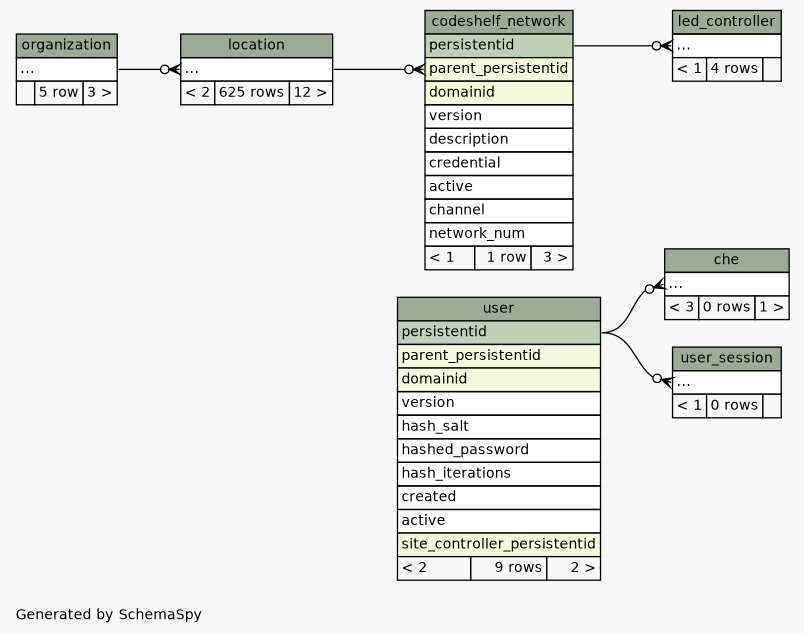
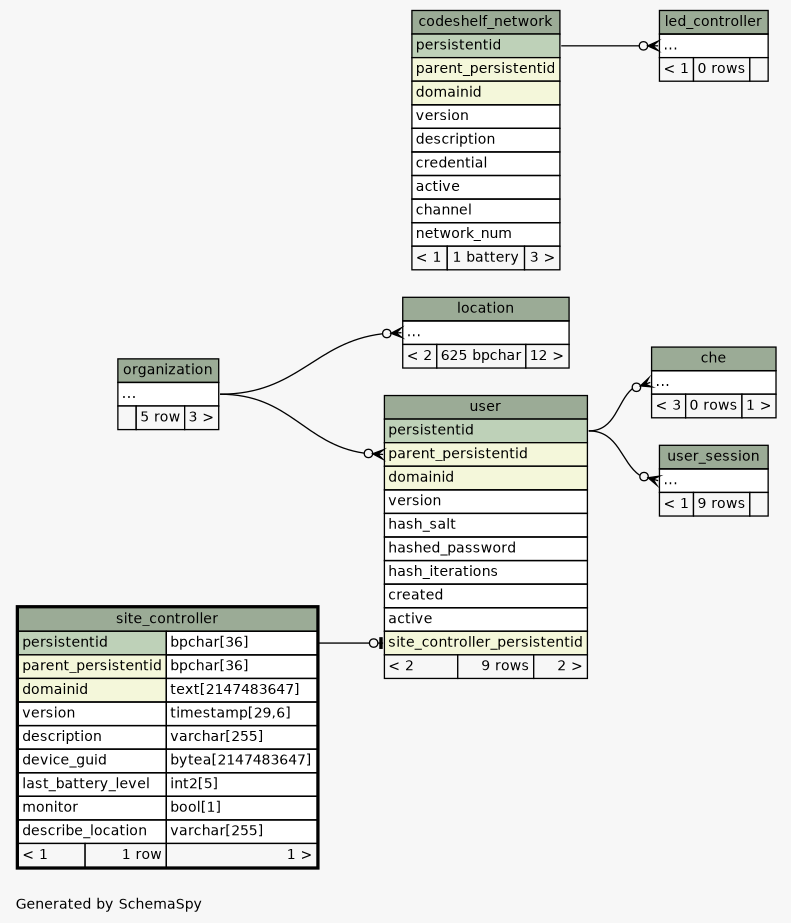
edge "location" -> "codeshelf_network": removed
node "led_controller": text "4 rows" -> "0 rows"
node "location": text "625 rows" -> "625 bpchar"
node "codeshelf_network": text "1 row" -> "1 battery"
node "user_session": text "0 rows" -> "9 rows"
edge "organization" -> "user": added
node "site_controller": added
